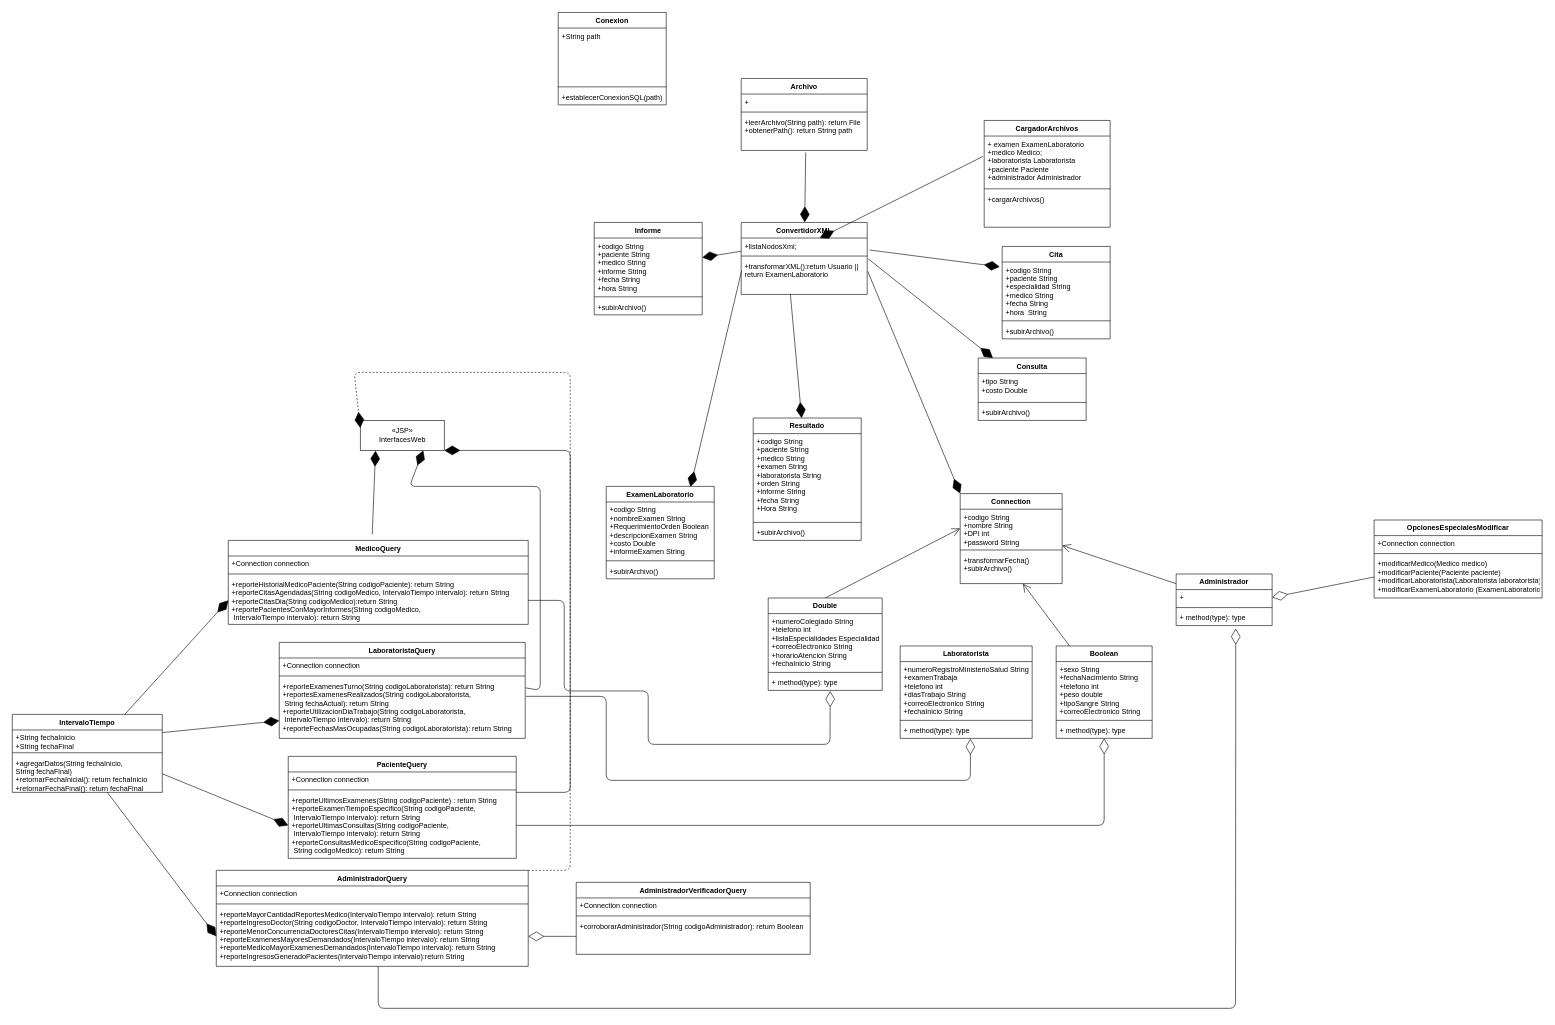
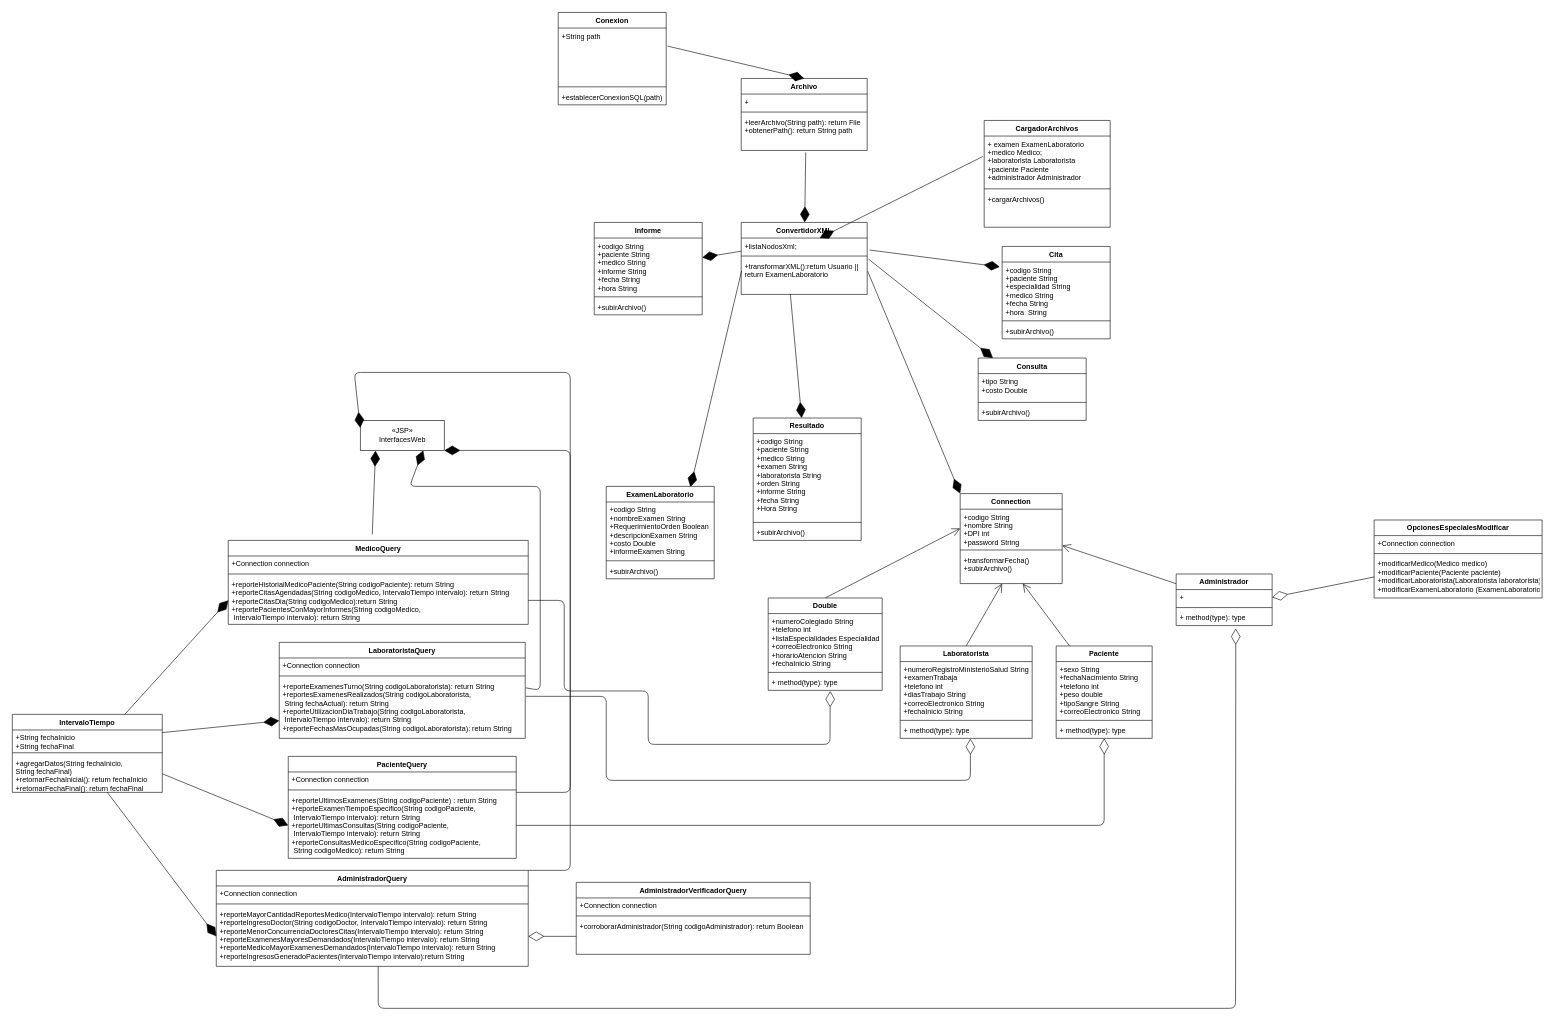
edge "+String path" -> "Archivo": added
edge "AdministradorQuery" -> "«JSP» InterfacesWeb": style dashed -> solid
edge "Laboratorista" -> "+transformarFecha() +subirArchivo()": added
node "Boolean": label "Boolean" -> "Paciente"
